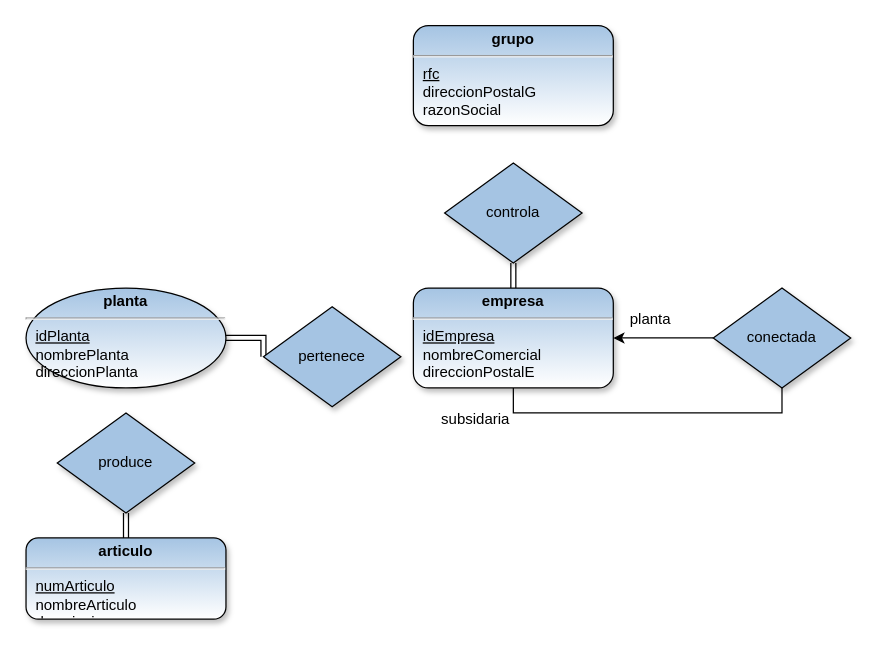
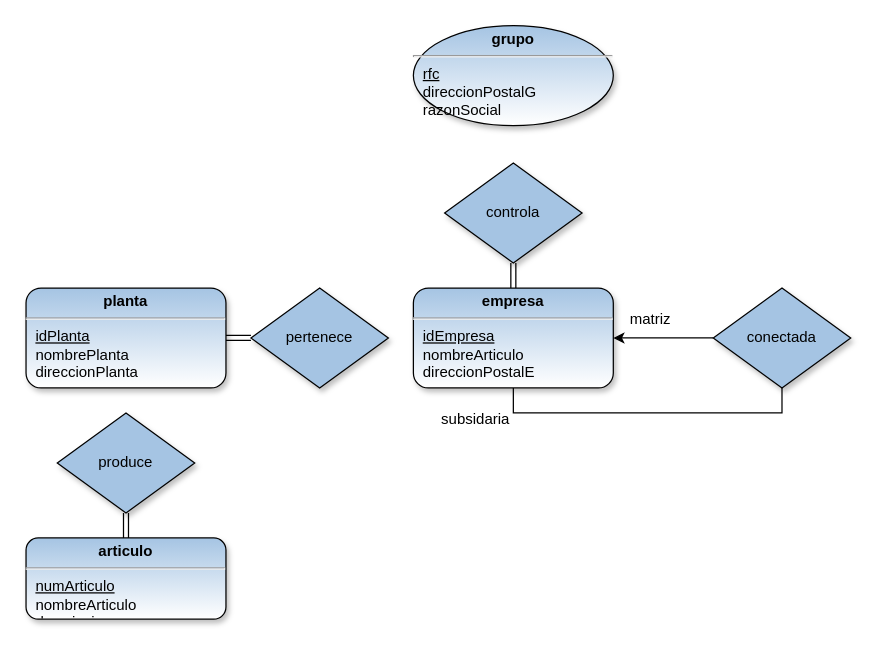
node "grupo rfc direccionPostalG razonSocial": shape rounded rectangle -> ellipse
node "planta": label "planta" -> "matriz"
node "empresa idEmpresa nombreComercial direccionPostalE": label "empresa idEmpresa nombreComercial direccionPostalE" -> "empresa idEmpresa nombreArticulo direccionPostalE"
node "planta idPlanta nombrePlanta direccionPlanta": shape ellipse -> rounded rectangle
node "pertenece": moved (332, 357) -> (319, 338)
